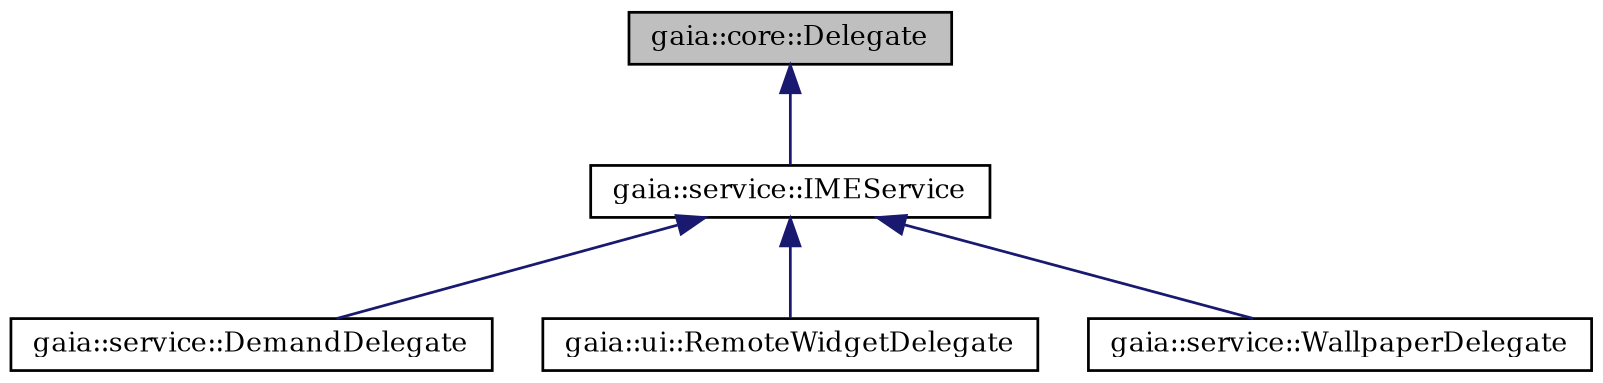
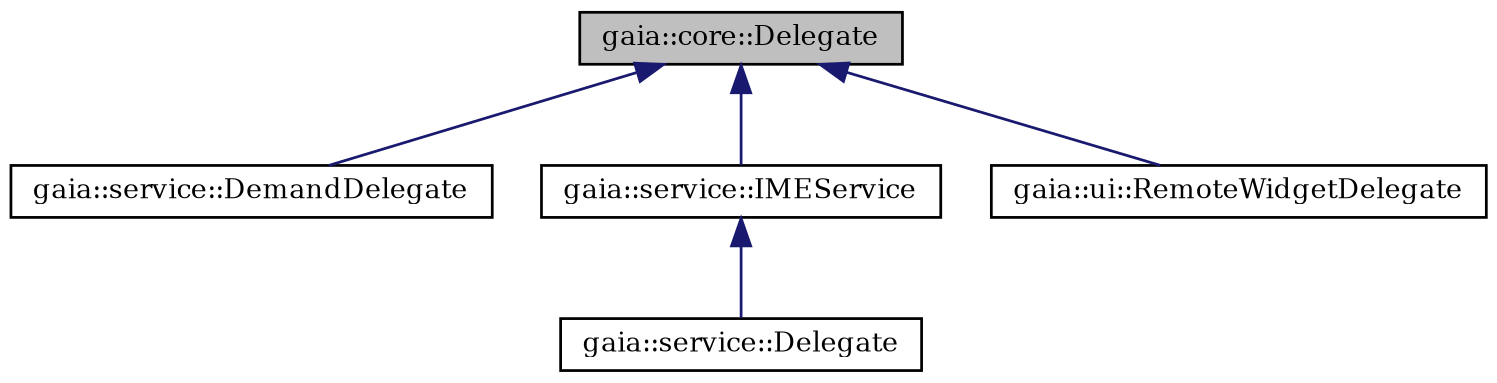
edge "gaia::service::DemandDelegate" -> "gaia::service::IMEService": now "gaia::service::DemandDelegate" -> "gaia::core::Delegate"
edge "gaia::ui::RemoteWidgetDelegate" -> "gaia::service::IMEService": now "gaia::ui::RemoteWidgetDelegate" -> "gaia::core::Delegate"
node "gaia::service::WallpaperDelegate": label "gaia::service::WallpaperDelegate" -> "gaia::service::Delegate"
